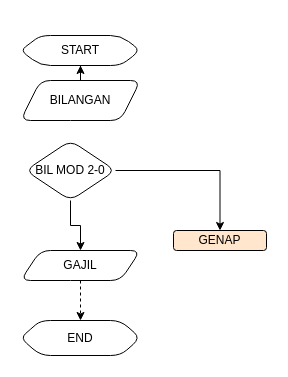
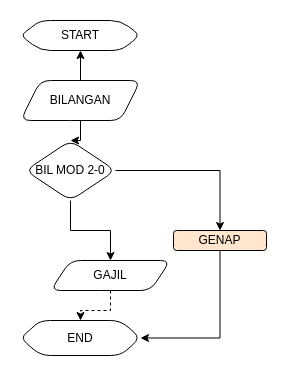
node "START": moved (81, 51) -> (81, 36)
edge "BILANGAN" -> "BIL MOD 2-0": added
node "GAJIL": moved (81, 266) -> (111, 276)
edge "GENAP" -> "END": added
